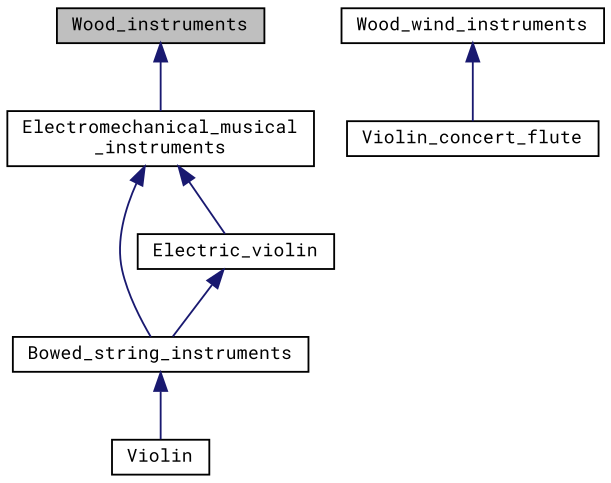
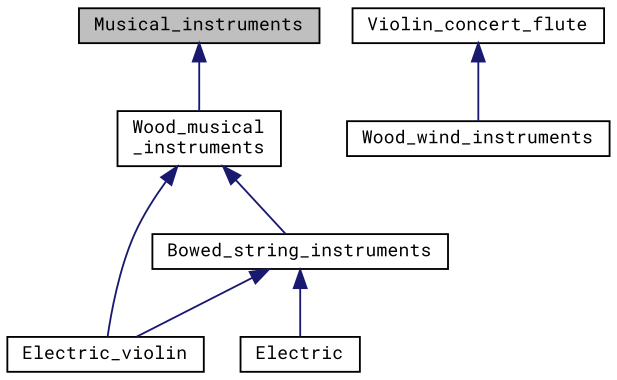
node "Wood_instruments": label "Wood_instruments" -> "Musical_instruments"
edge "Violin_concert_flute" -> "Wood_wind_instruments": reversed
node "Electromechanical_musical _instruments": label "Electromechanical_musical _instruments" -> "Wood_musical _instruments"
edge "Bowed_string_instruments" -> "Electric_violin": reversed
node "Violin": label "Violin" -> "Electric"
